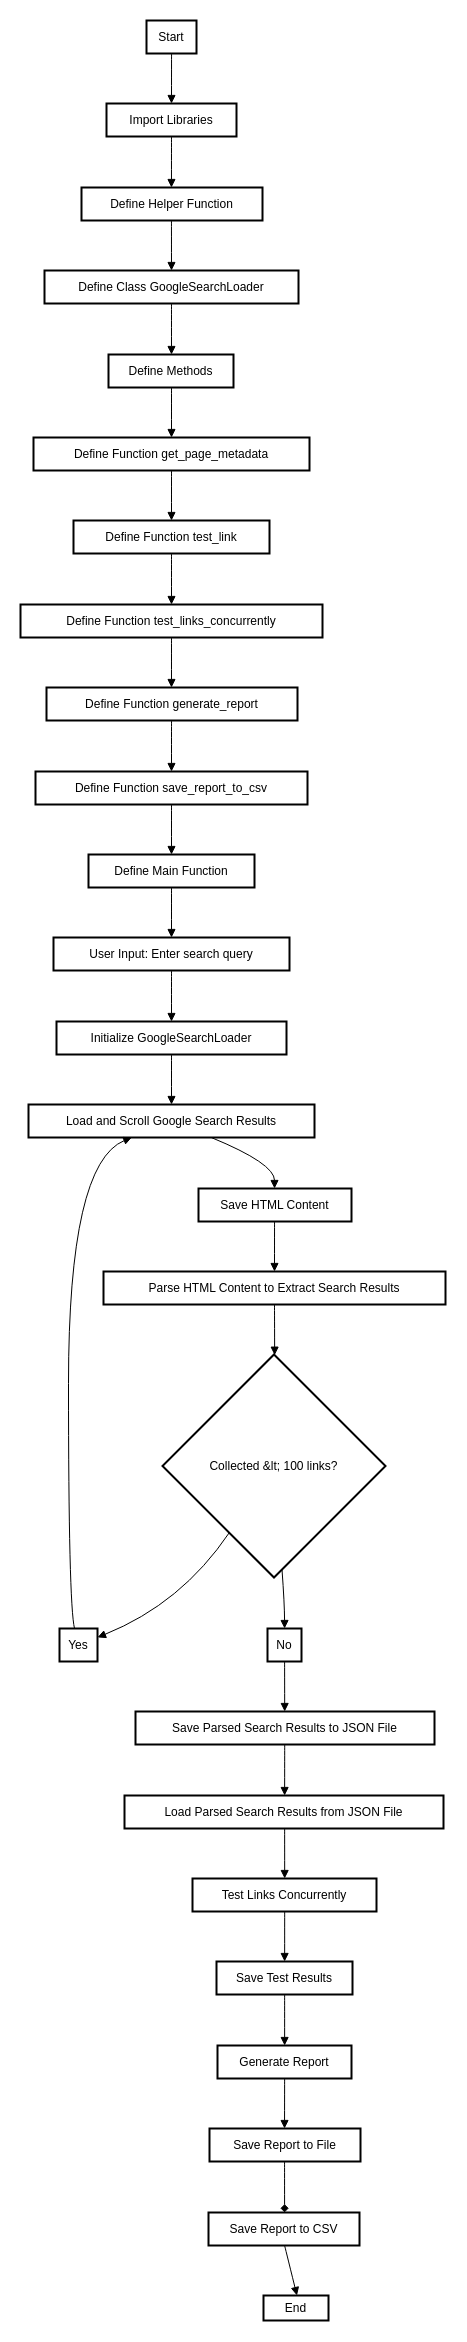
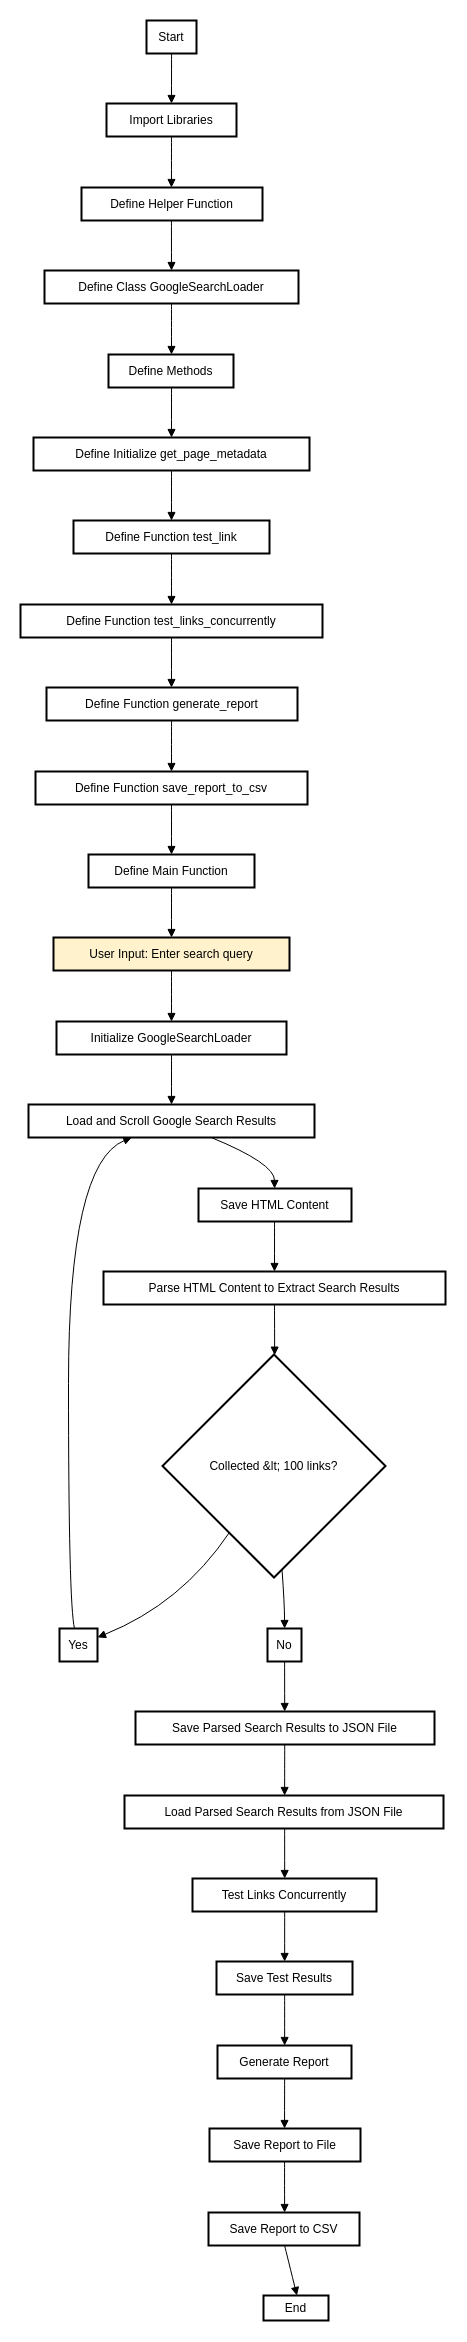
node "Define Function get_page_metadata": label "Define Function get_page_metadata" -> "Define Initialize get_page_metadata"
node "User Input: Enter search query": fillcolor #ffffff -> #fff2cc
edge "Save Report to File" -> "Save Report to CSV": arrowhead diamond -> block
